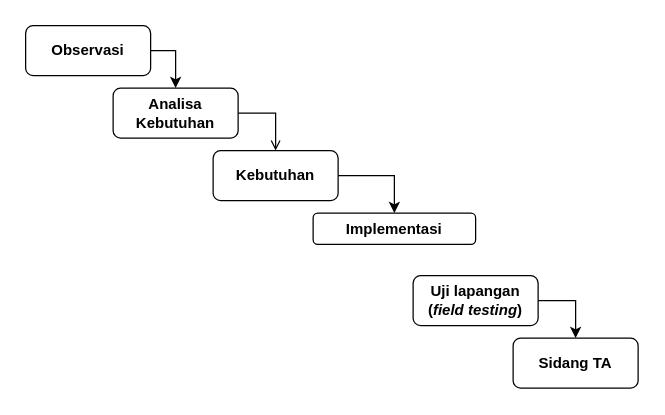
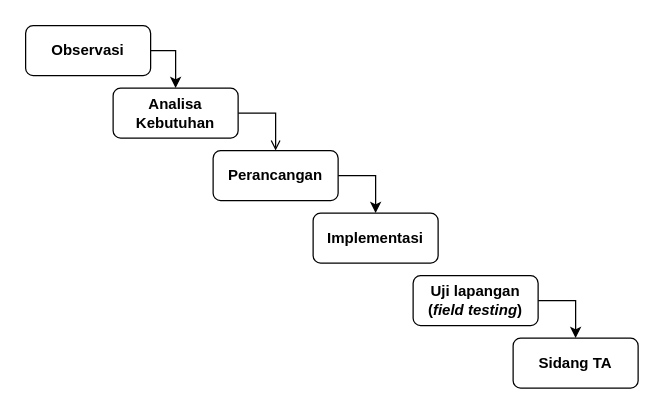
node "Kebutuhan": label "Kebutuhan" -> "Perancangan"
node "Implementasi": size 163x31 -> 125x50
